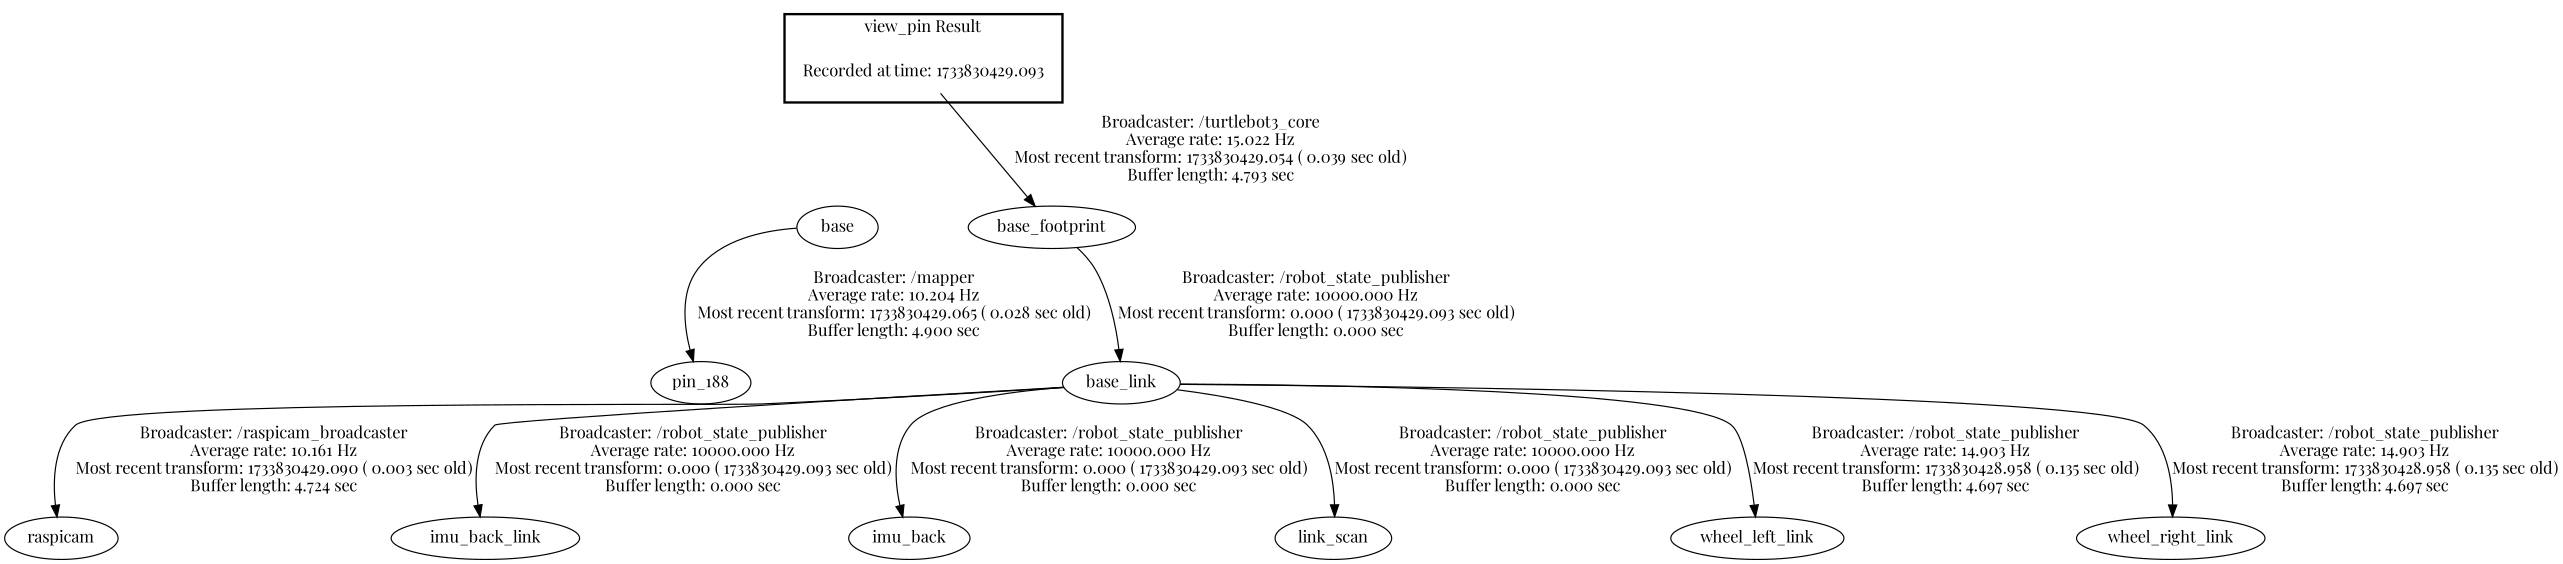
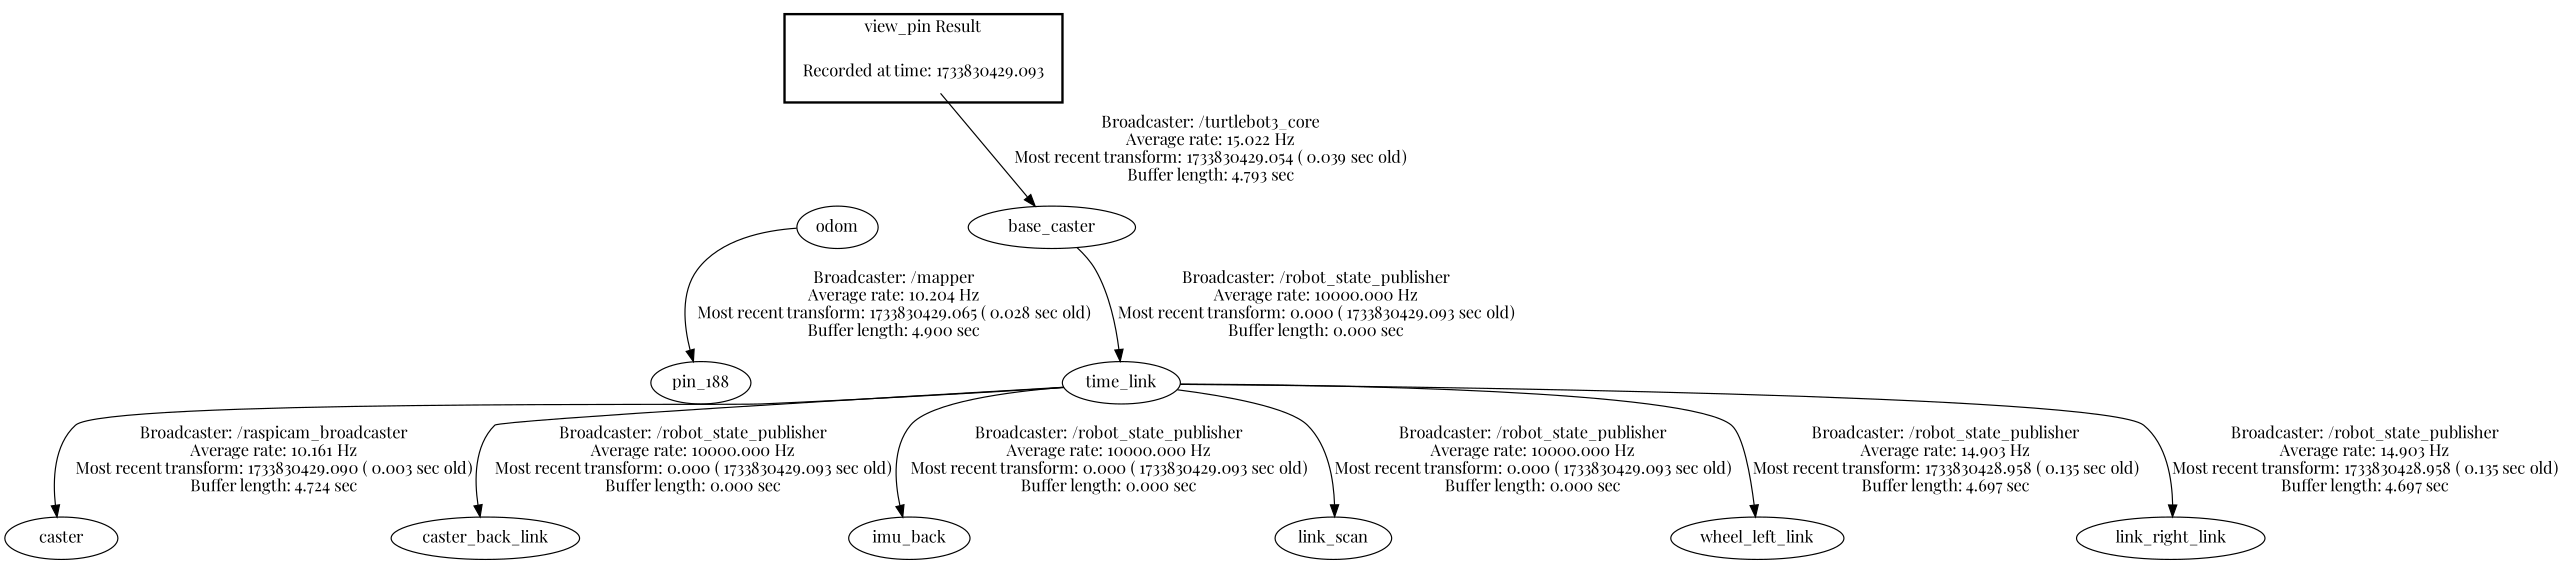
node "base": label "base" -> "odom"
node "base_footprint": label "base_footprint" -> "base_caster"
node "base_link": label "base_link" -> "time_link"
node "raspicam": label "raspicam" -> "caster"
node "imu_back_link": label "imu_back_link" -> "caster_back_link"
node "wheel_right_link": label "wheel_right_link" -> "link_right_link"
